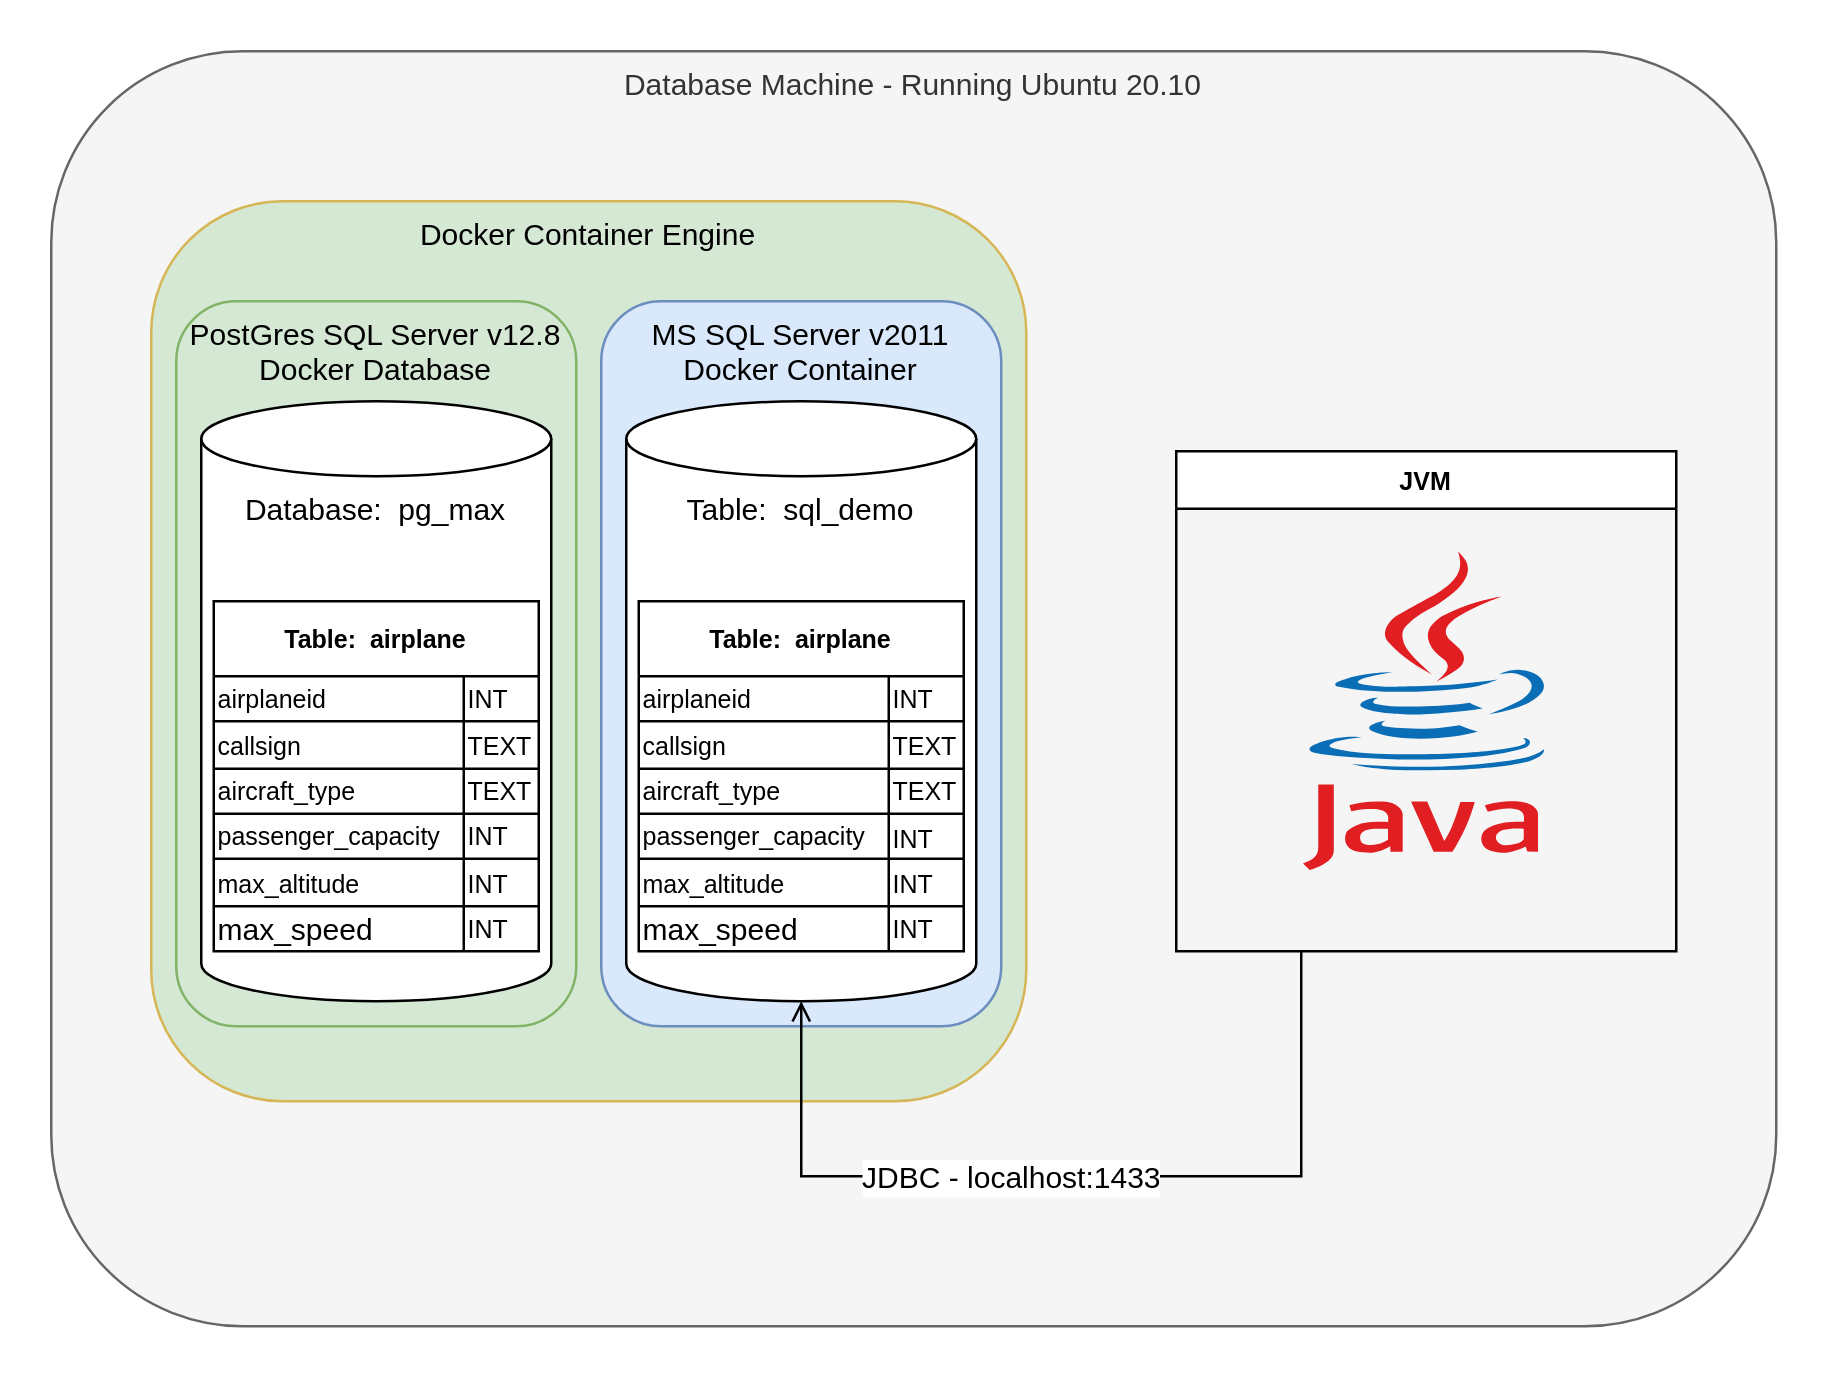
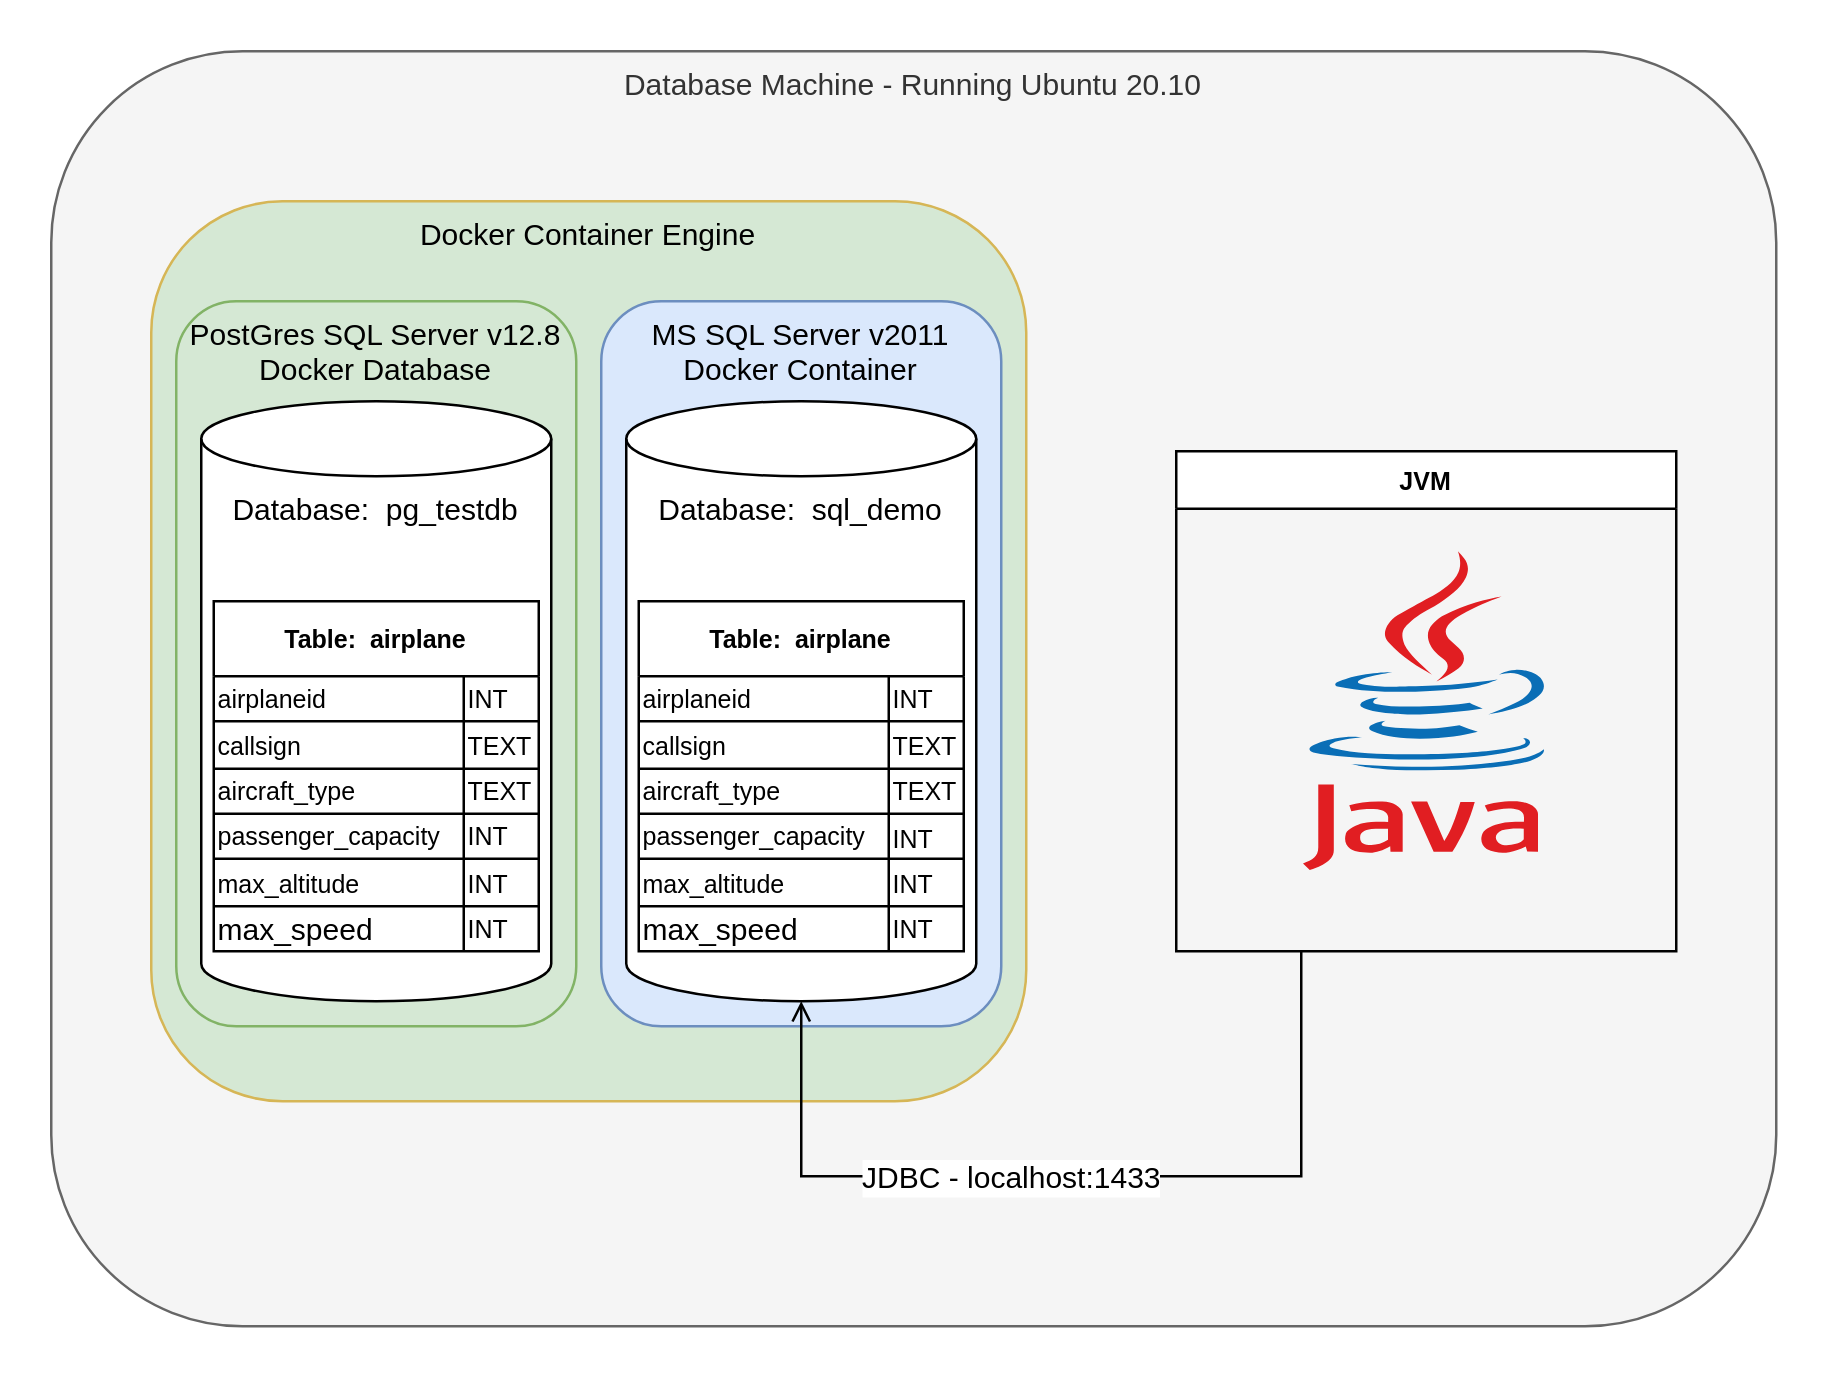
node "Database: pg_max": label "Database: pg_max" -> "Database: pg_testdb"
node "Table: sql_demo": label "Table: sql_demo" -> "Database: sql_demo"
